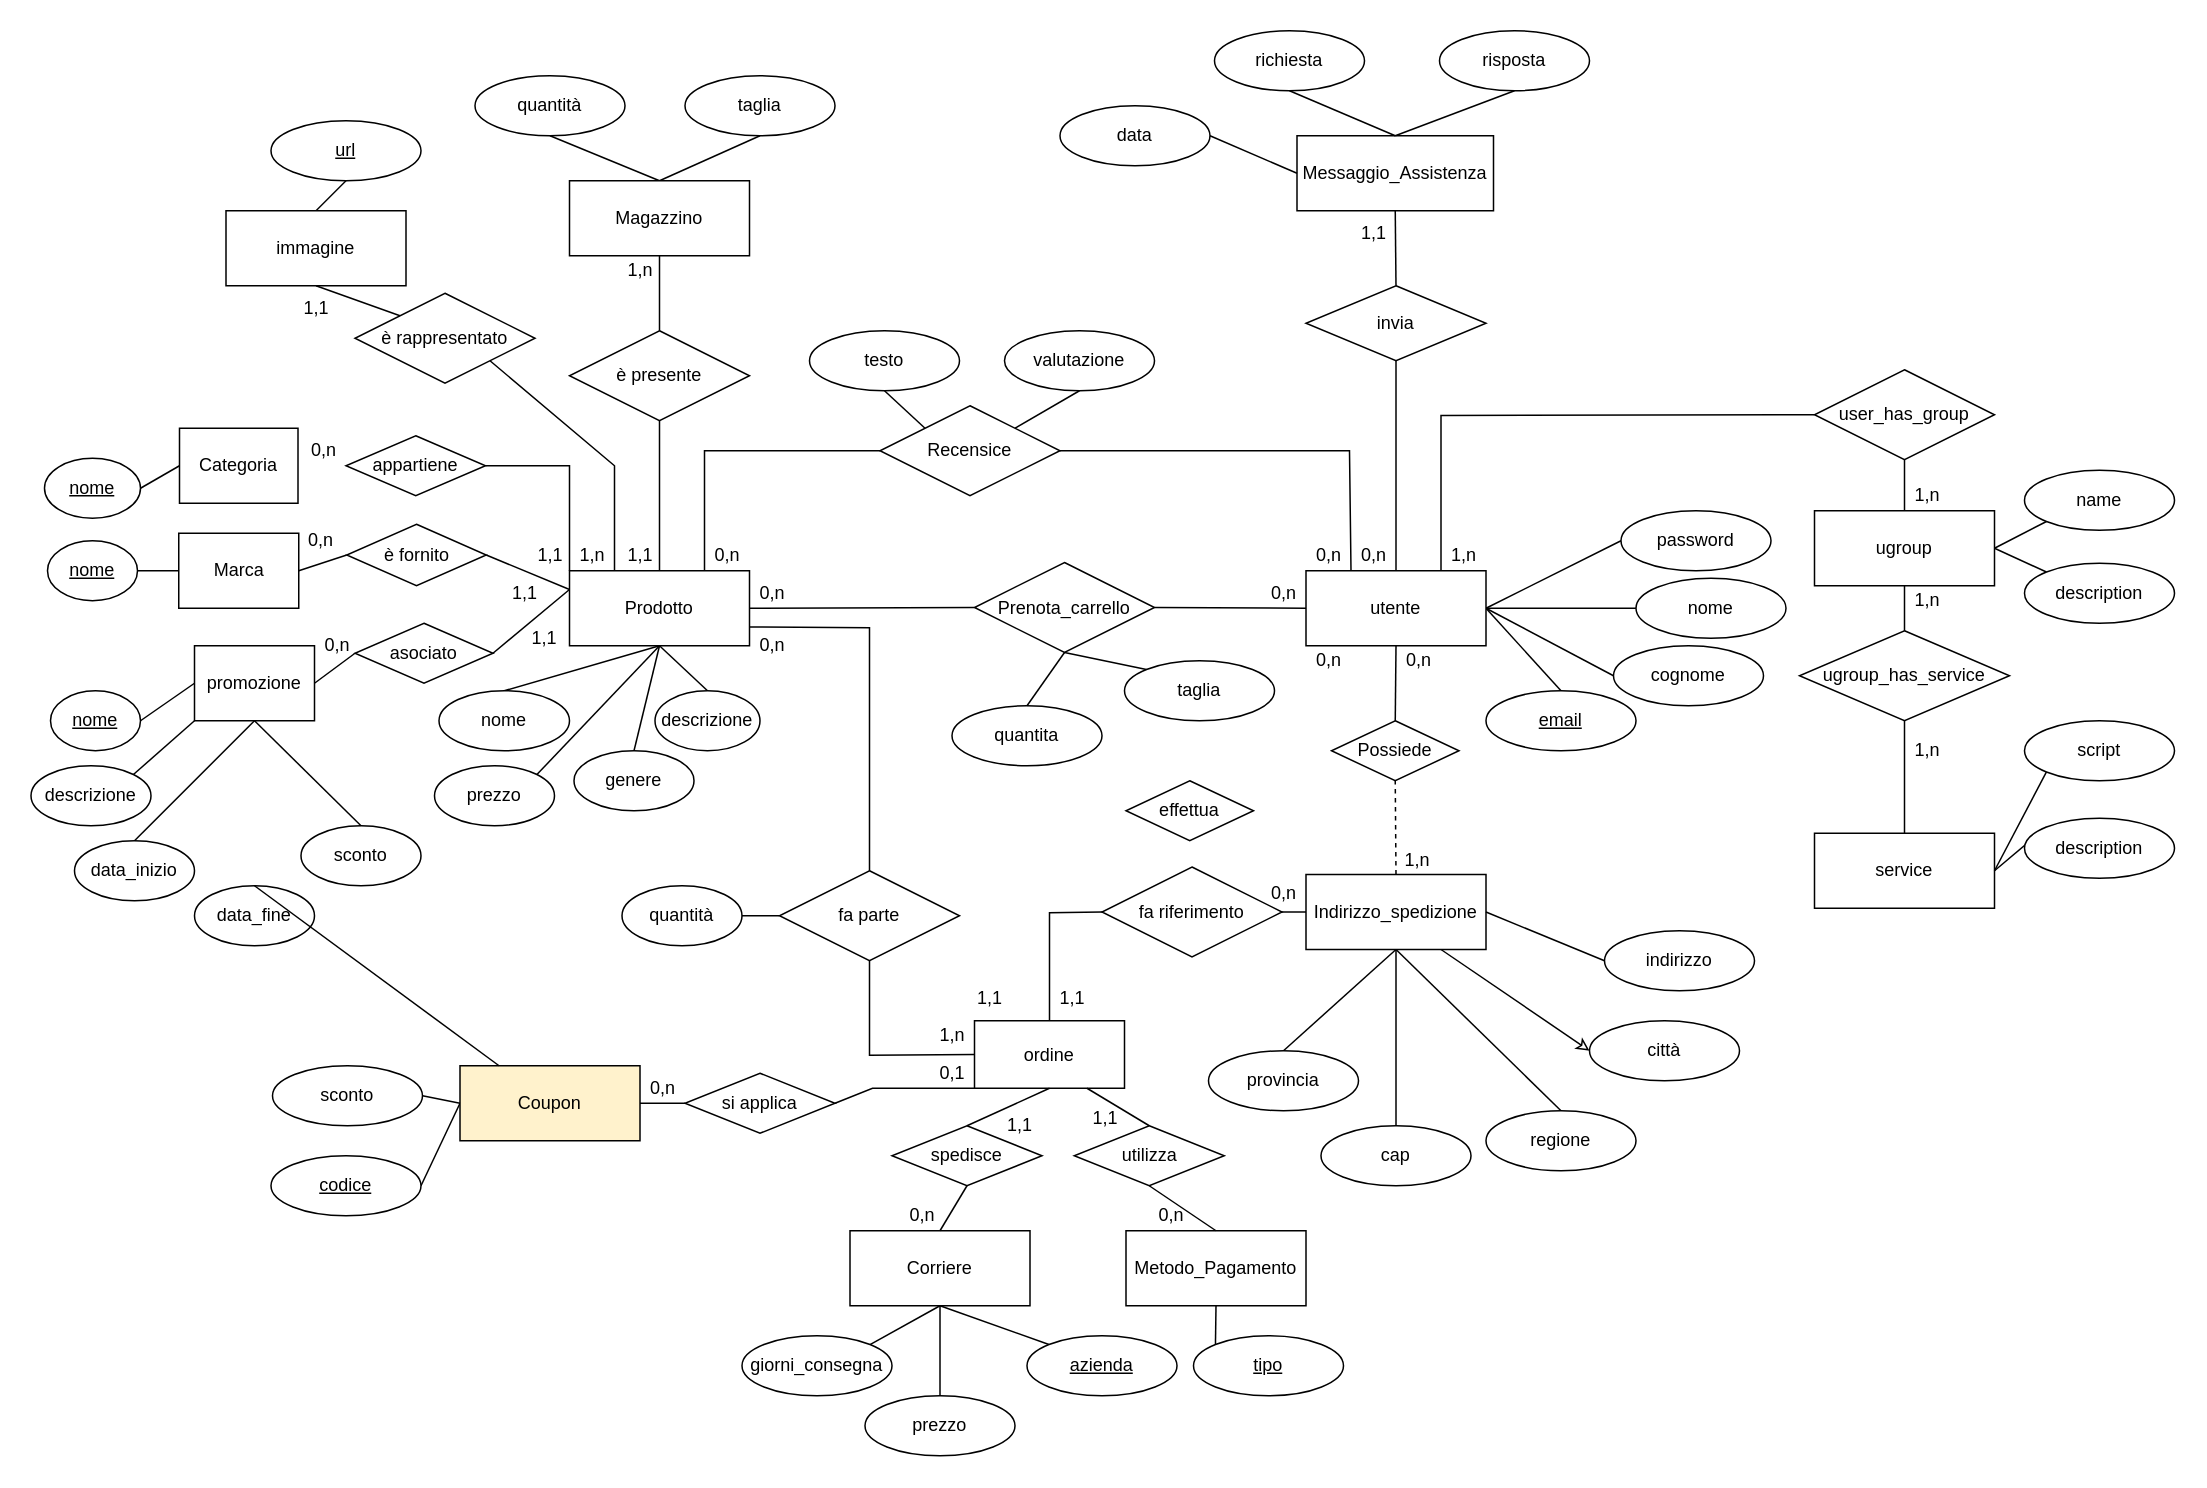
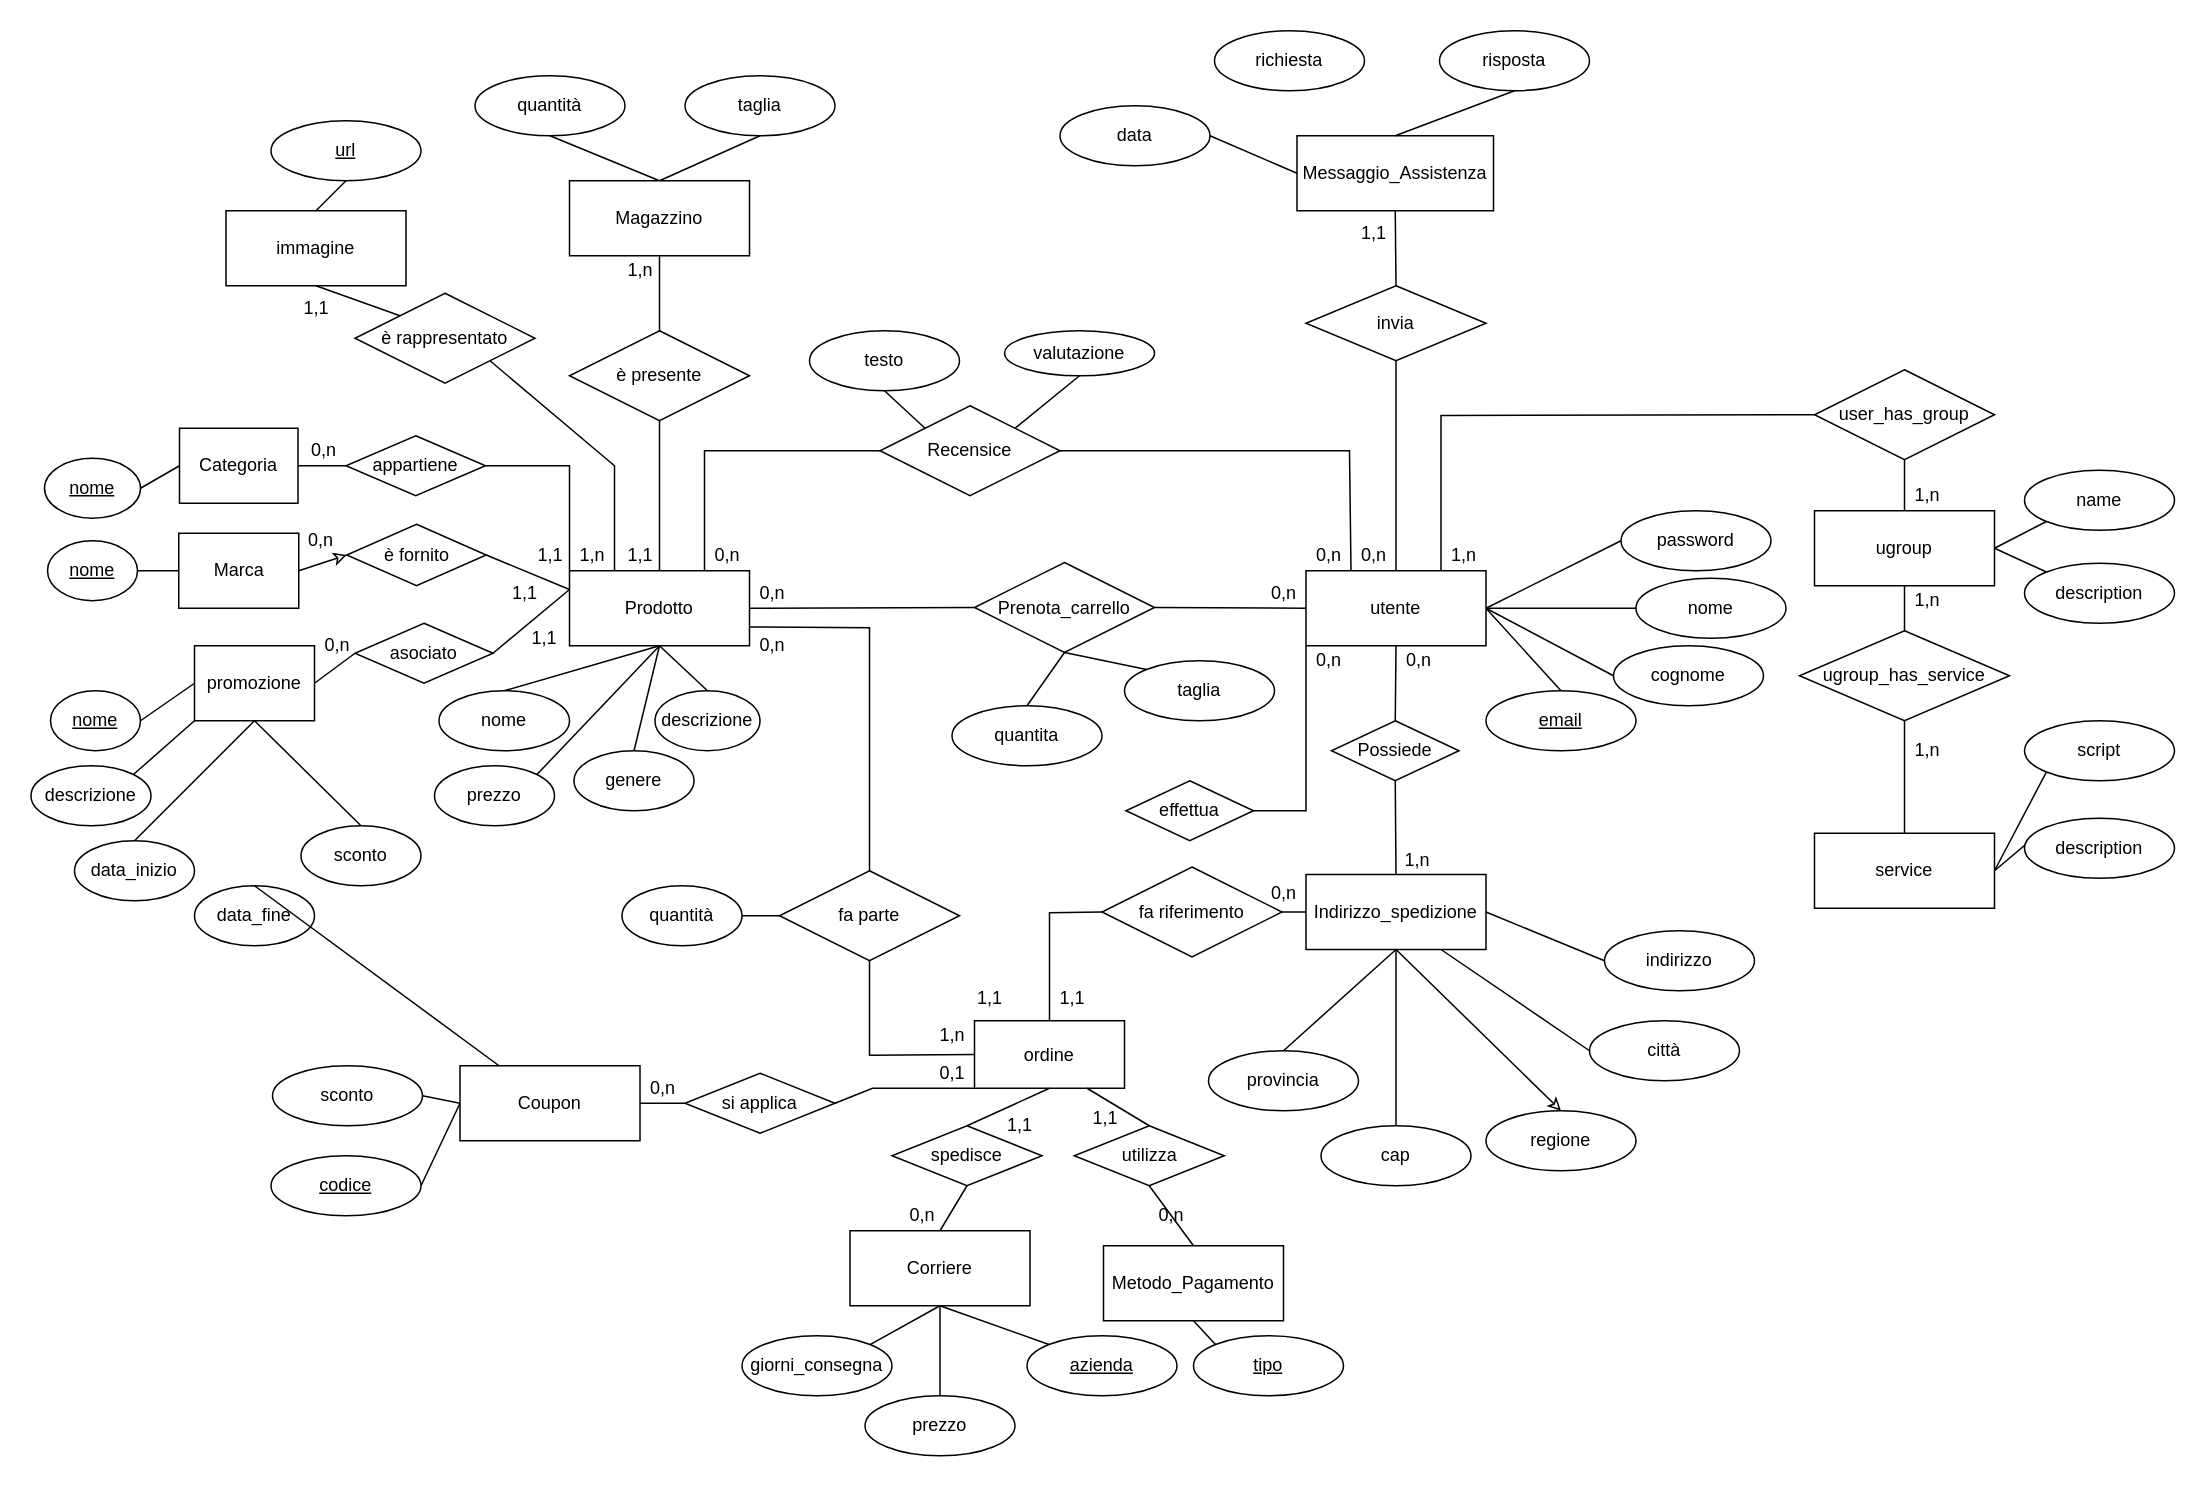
edge "richiesta" -- "Messaggio_Assistenza": removed
node "valutazione": size 150x60 -> 150x45
edge "Categoria" -- "appartiene": added
edge "è fornito" -- "Marca": arrowhead none -> classic
edge "utente" -- "effettua": added
edge "Possiede" -- "Indirizzo_spedizione": style dashed -> solid
edge "Indirizzo_spedizione" -> "città": arrowhead classic -> none
node "Coupon": fillcolor #fff2cc -> #ffffff
edge "Indirizzo_spedizione" -- "regione": arrowhead none -> classic
node "Metodo_Pagamento": moved (1216, 1268) -> (1193, 1283)
